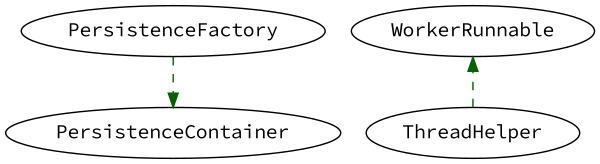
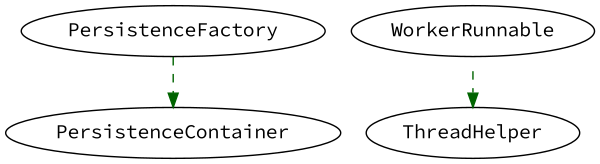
edge "ThreadHelper" -> "WorkerRunnable": reversed
